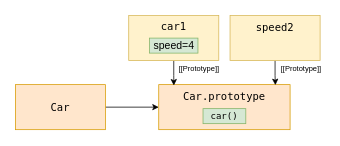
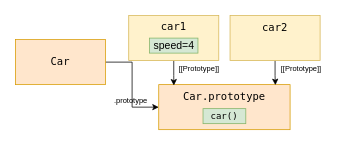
node "speed2": label "speed2" -> "car2"
node ".prototype": added
node "Car": moved (60, 107) -> (60, 62)
